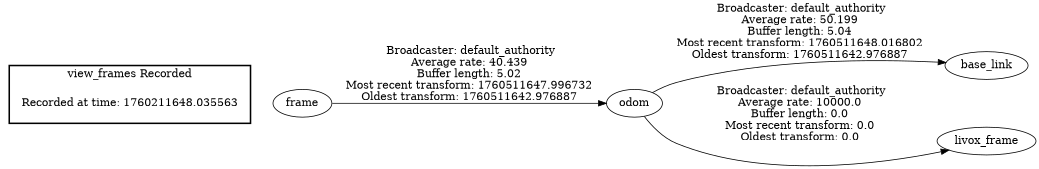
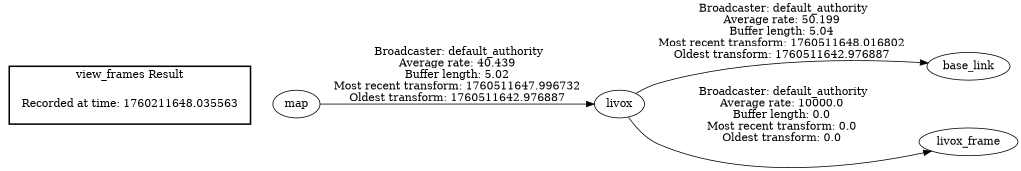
cluster "view_frames Recorded": label "view_frames Recorded" -> "view_frames Result"
node "frame": label "frame" -> "map"
node "odom": label "odom" -> "livox"
